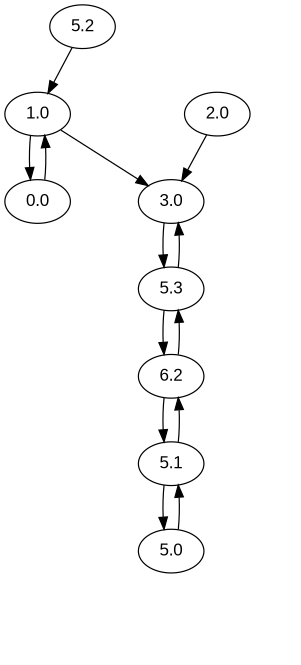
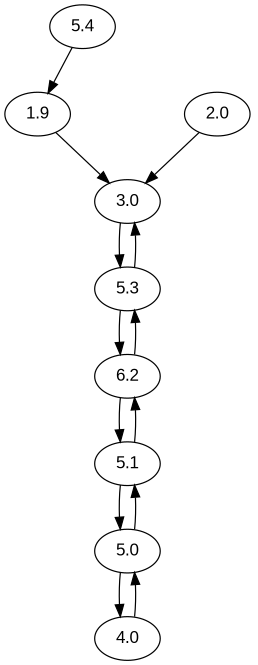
node "5.2": label "5.2" -> "5.4"
node "1.0": label "1.0" -> "1.9"
node "0.0": removed
node "4.0": added
